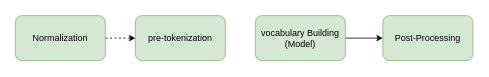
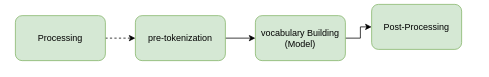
node "Normalization": label "Normalization" -> "Processing"
edge "pre-tokenization" -> "vocabulary Building (Model)": added
node "Post-Processing": moved (428, 38) -> (417, 27)
